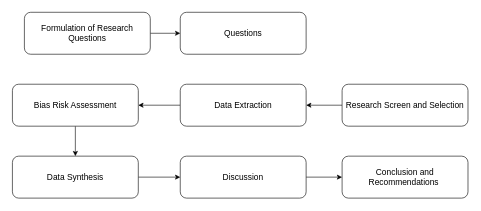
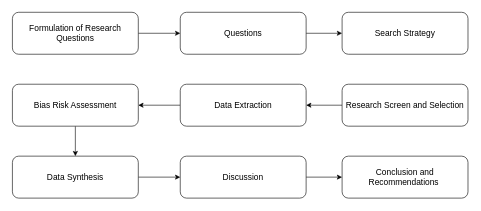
node "Formulation of Research Questions": moved (87, 33) -> (75, 33)
edge "Questions" -> "Search Strategy": added
node "Search Strategy": added
